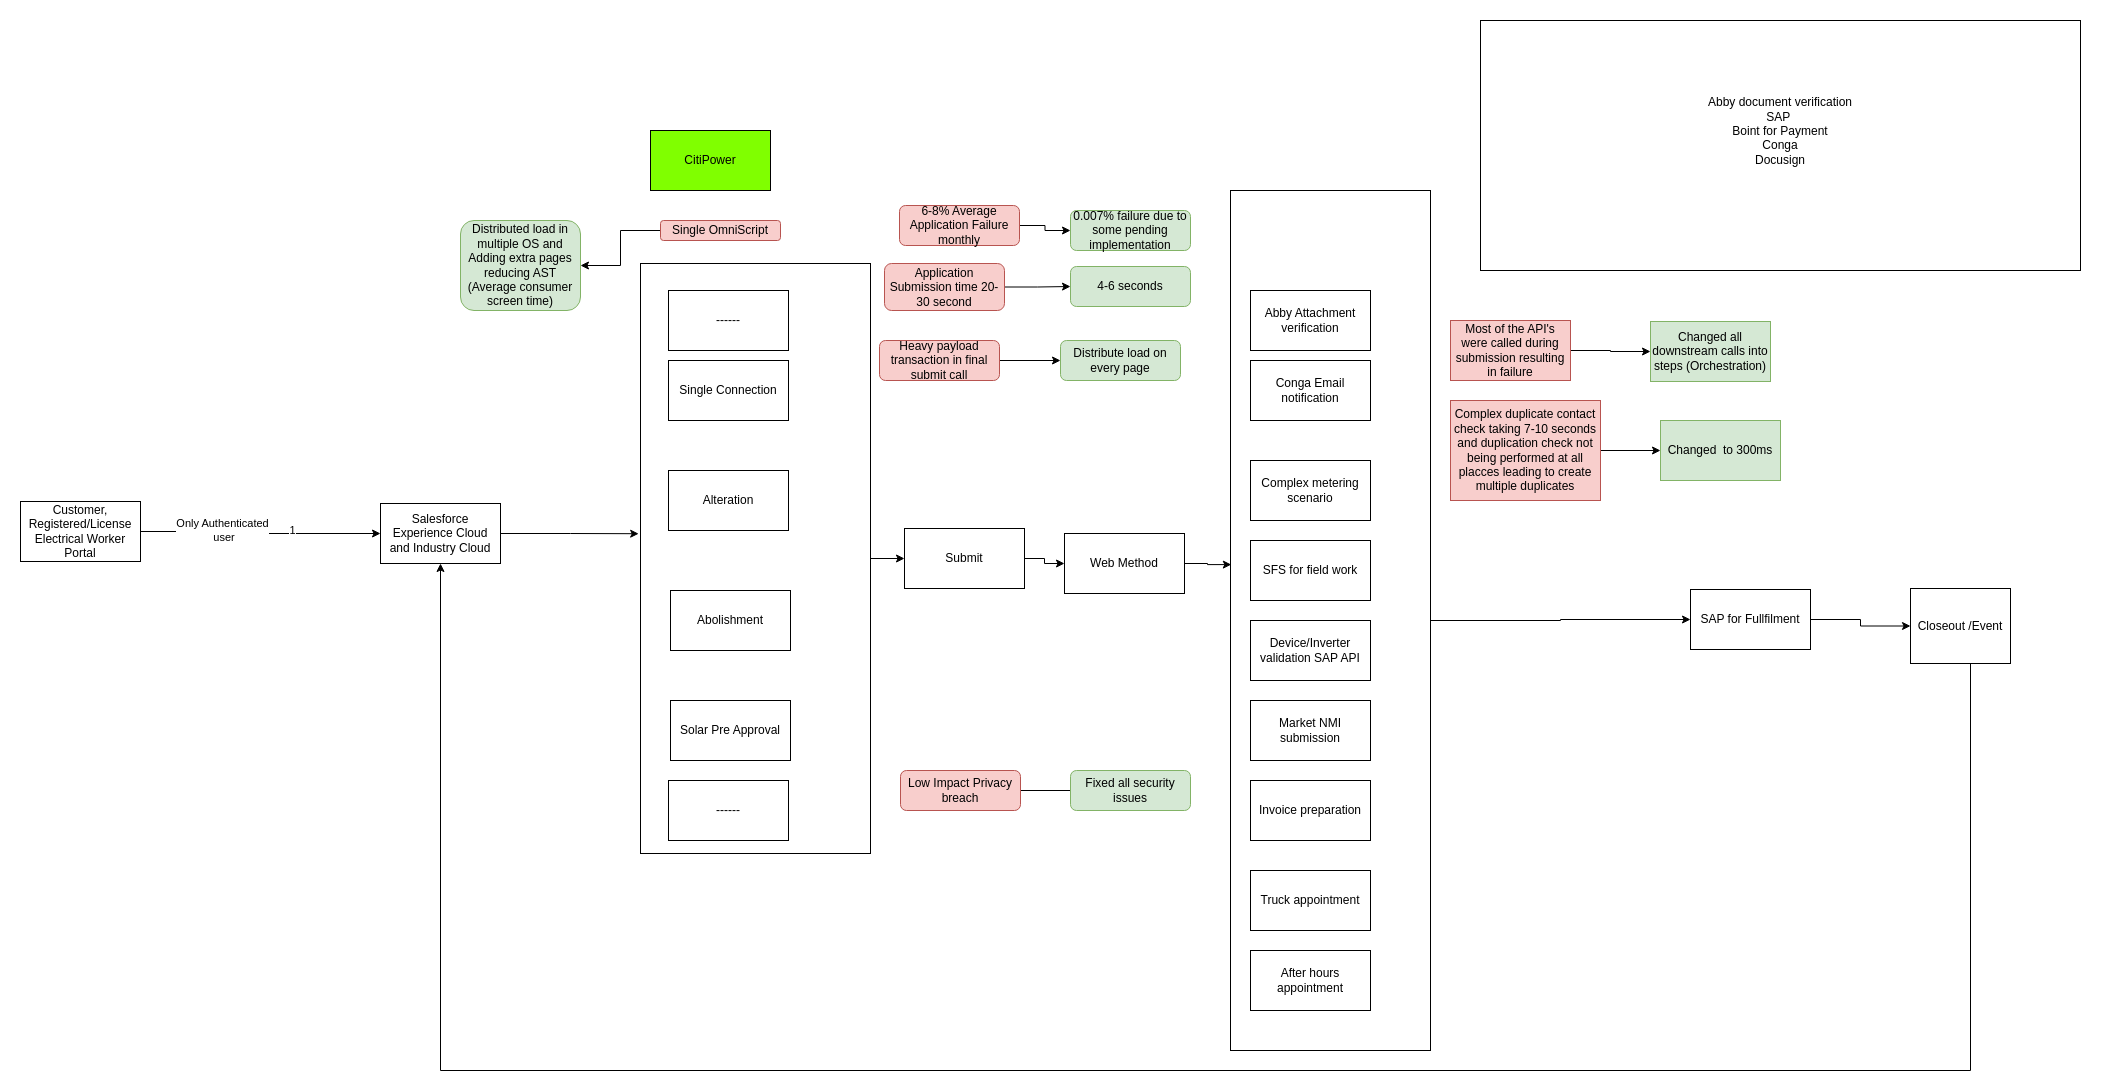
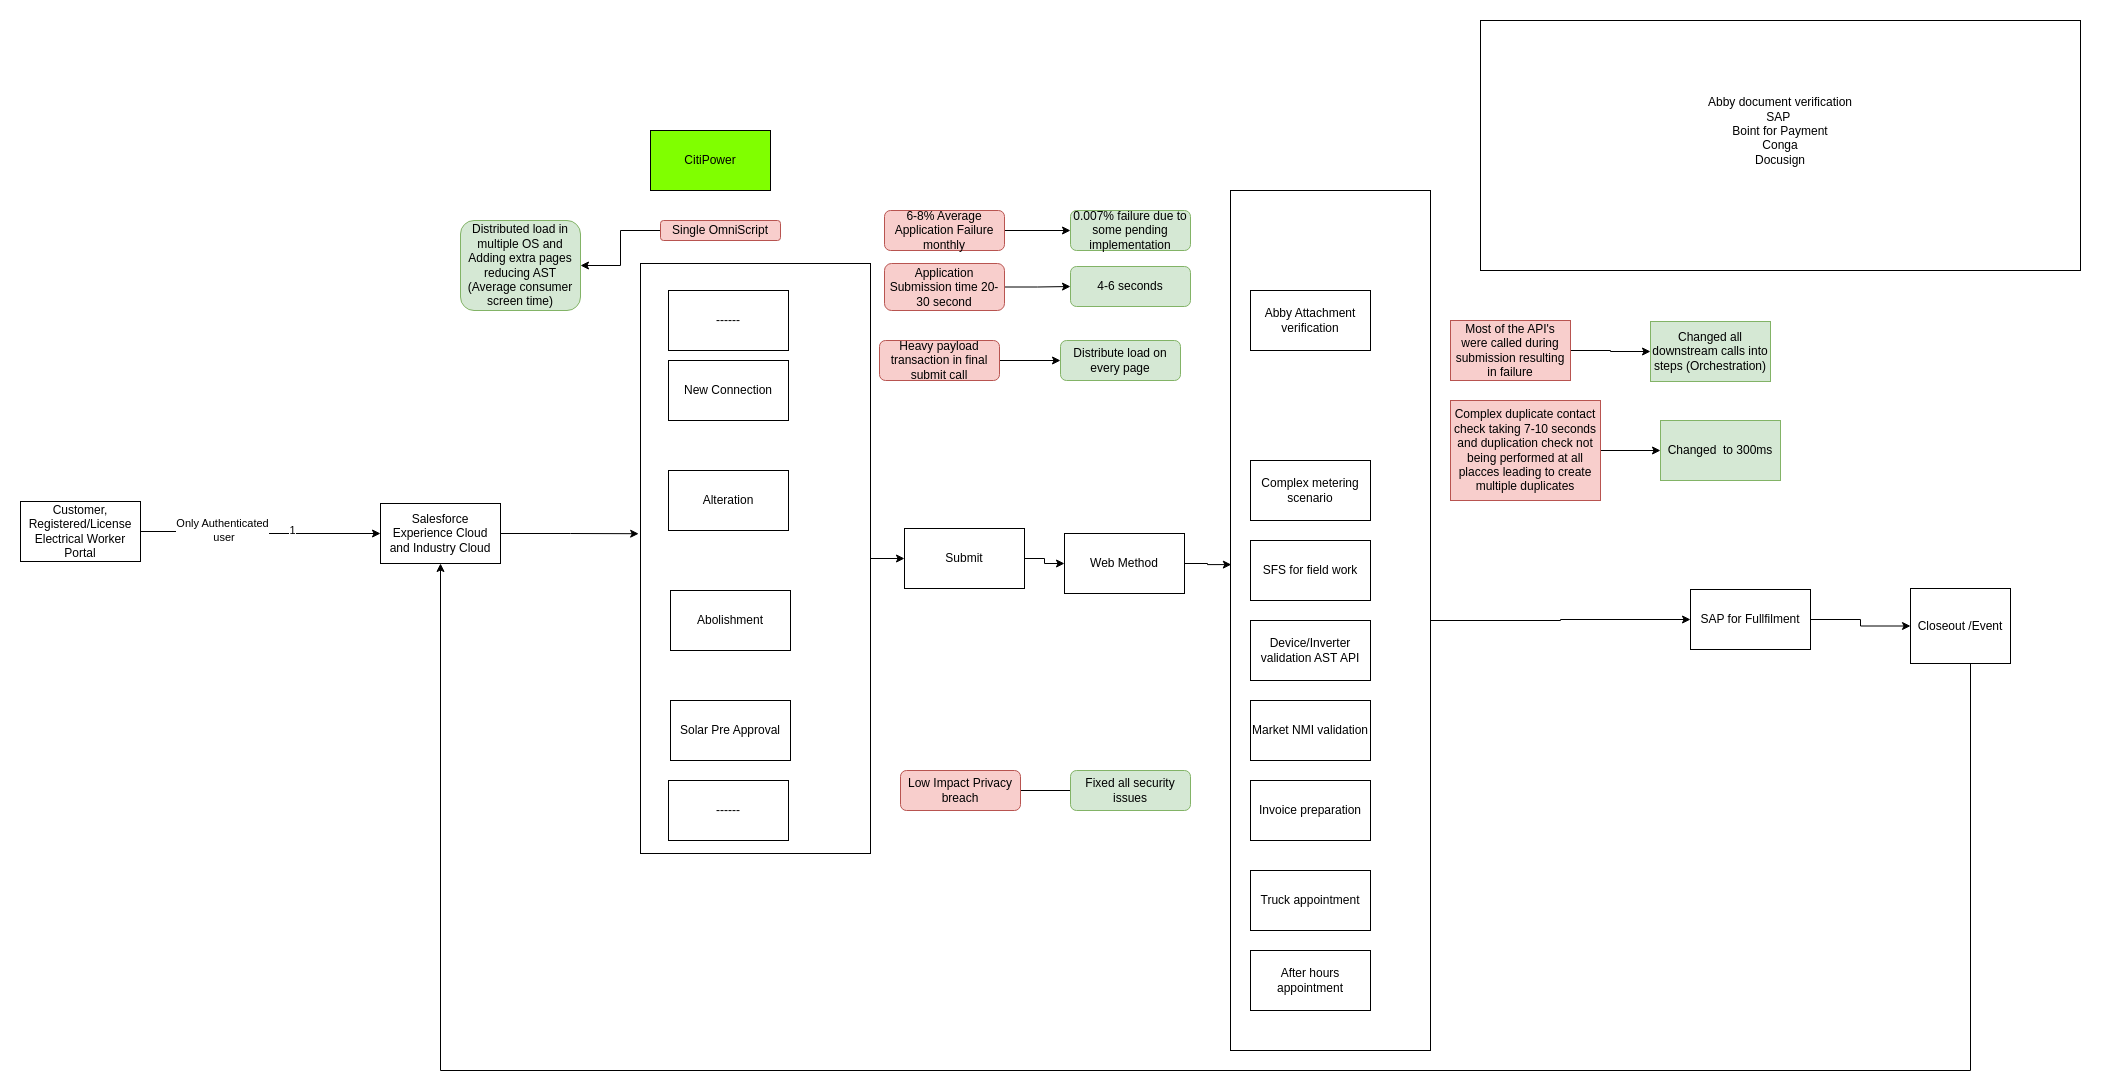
node "6-8% Average Application Failure monthly": moved (960, 226) -> (945, 231)
node "Single Connection": label "Single Connection" -> "New Connection"
node "Conga Email notification": removed
node "Device/Inverter validation SAP API": label "Device/Inverter validation SAP API" -> "Device/Inverter validation AST API"
node "Market NMI submission": label "Market NMI submission" -> "Market NMI validation"
